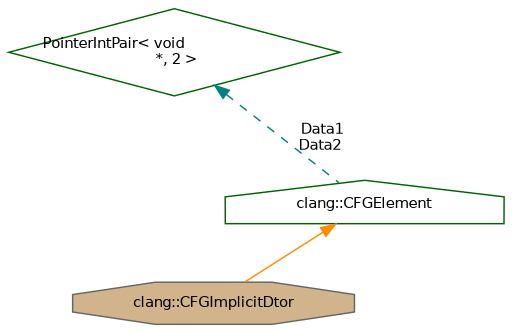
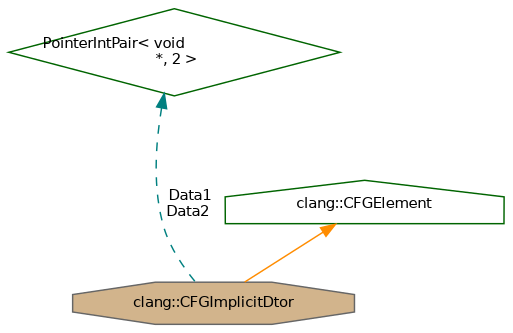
edge "clang::CFGElement" -> "PointerIntPair< void *, 2 >": now "clang::CFGImplicitDtor" -> "PointerIntPair< void *, 2 >"
